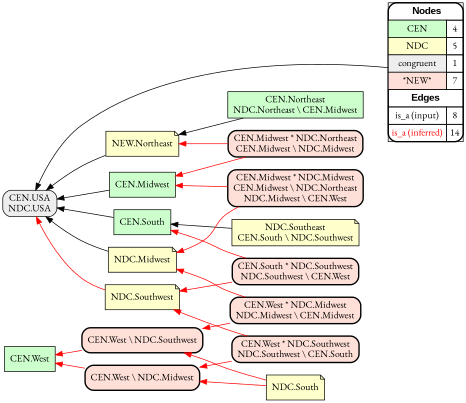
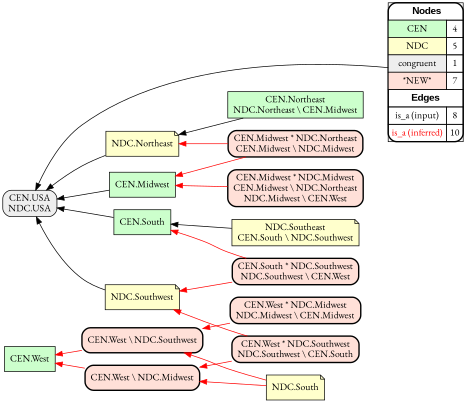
node "Nodes": text "14" -> "10"
node "NEW.Northeast": label "NEW.Northeast" -> "NDC.Northeast"
node "NDC.Midwest": removed
edge "NDC.Southwest" -> "CEN.USA NDC.USA": color #ff0000 -> #000000
